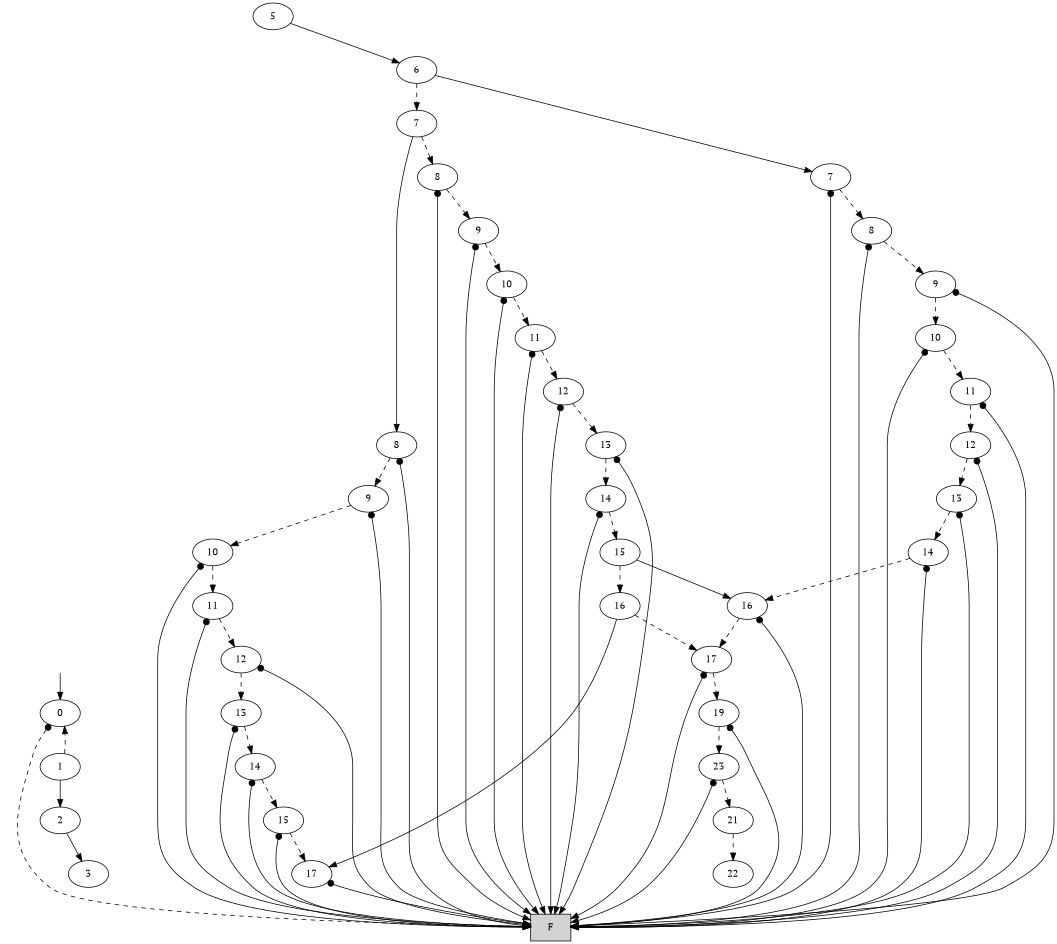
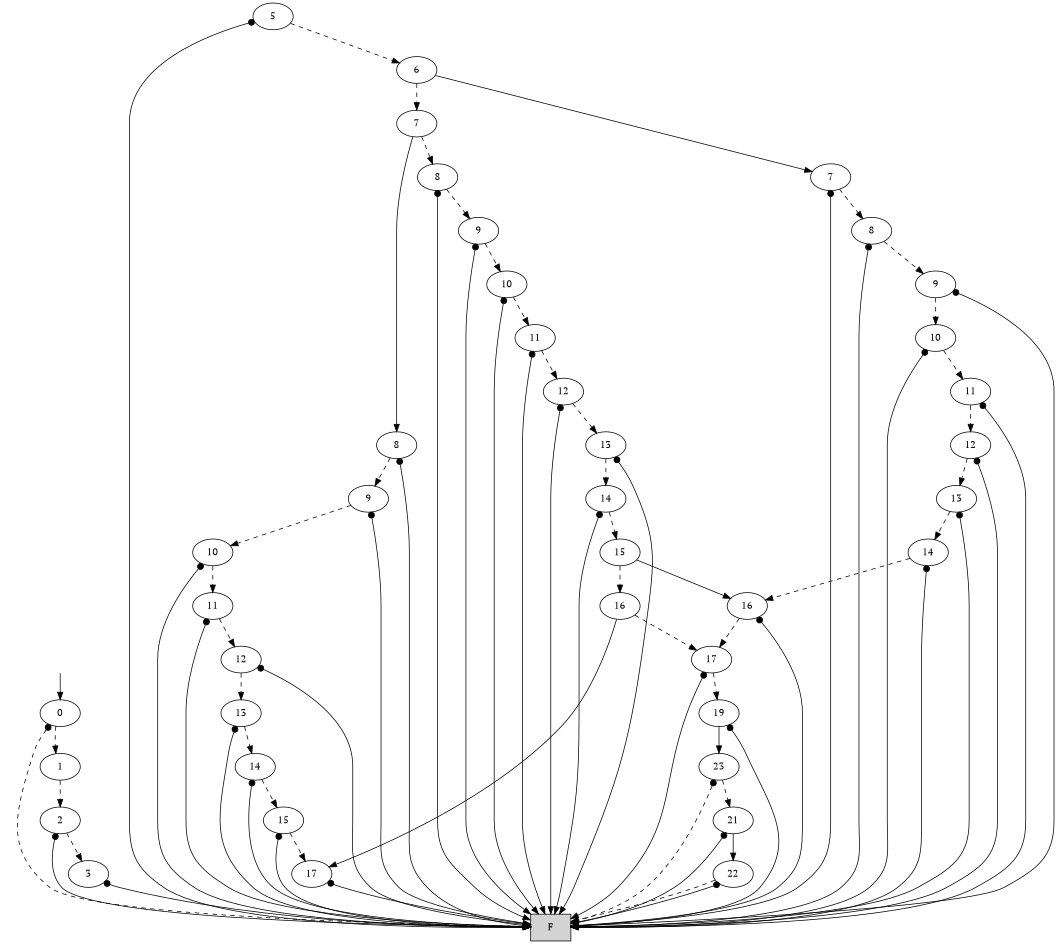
edge "5" -> "6": style solid -> dashed
edge "5" -- "F": added
edge "19" -> "23": style dashed -> solid
edge "1" -> "0": reversed
edge "1" -> "2": style solid -> dashed
edge "2" -> "3": style solid -> dashed
edge "21" -> "22": style dashed -> solid
edge "23" -- "F": style solid -> dashed
edge "21" -- "F": added
edge "22" -> "F": added
edge "22" -- "F": added
edge "3" -- "F": added
edge "2" -- "F": added
